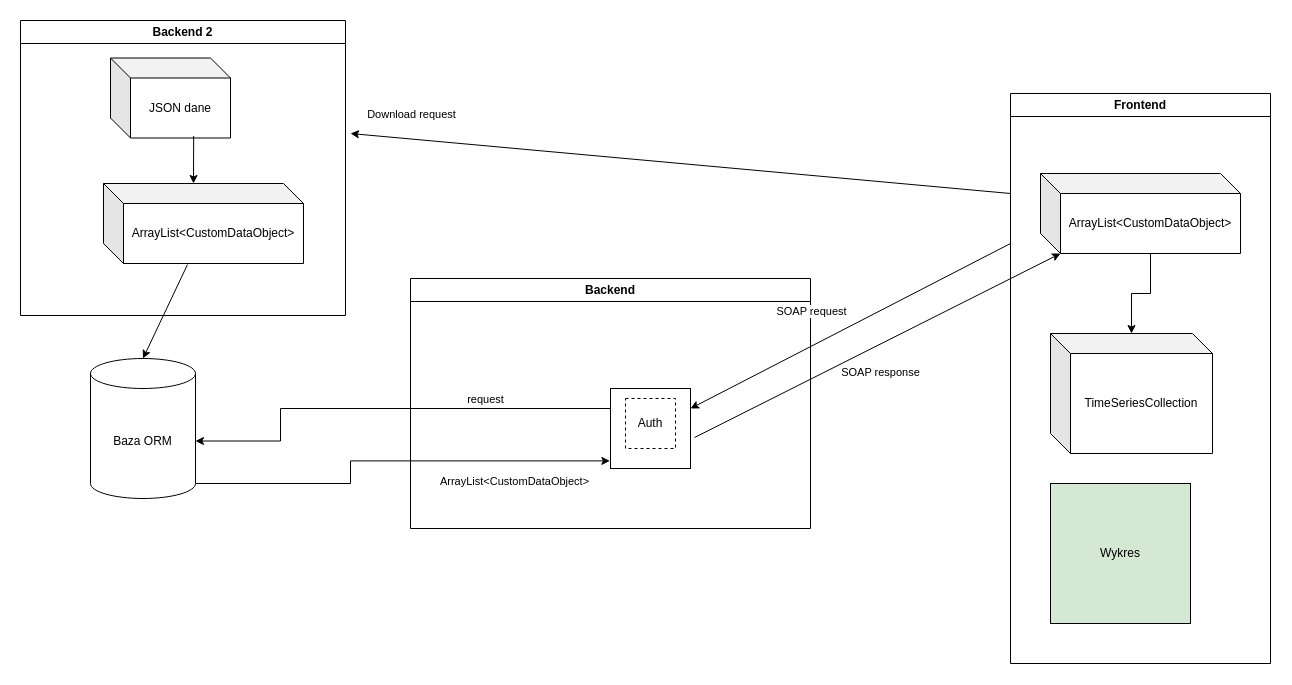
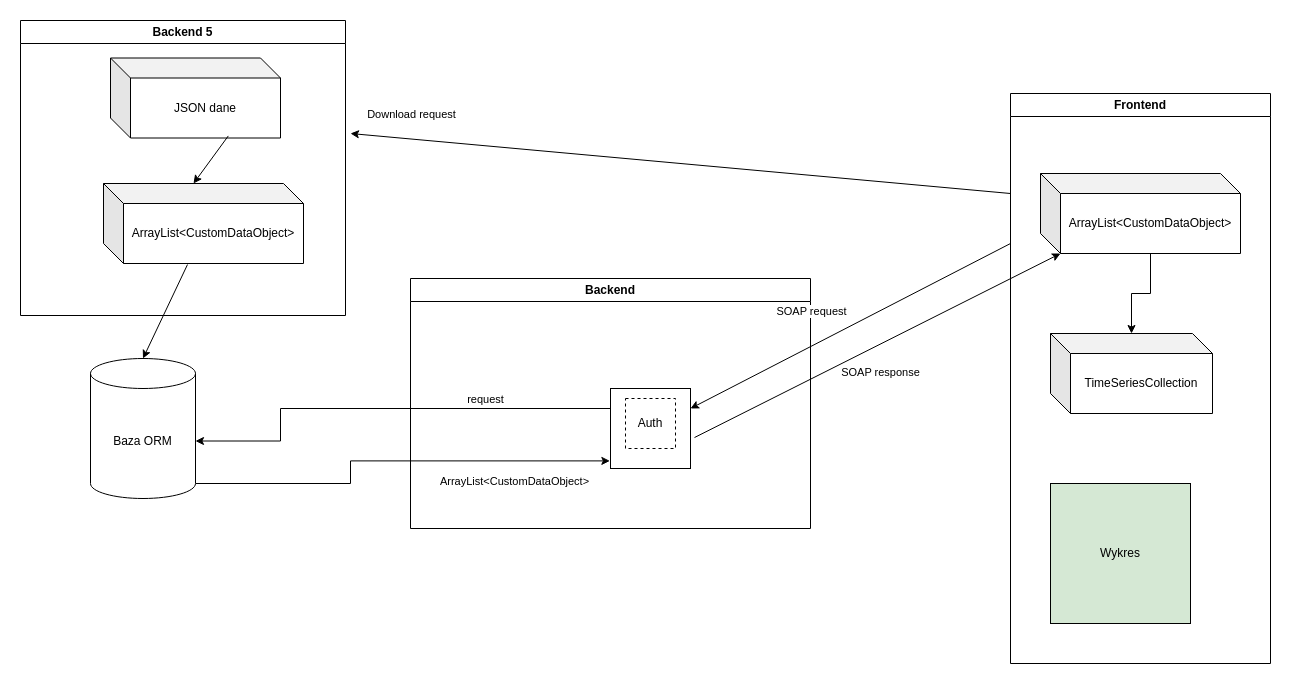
node "Backend 2": label "Backend 2" -> "Backend 5"
node "JSON dane": size 120x80 -> 170x80
node "TimeSeriesCollection": size 162x120 -> 162x80
